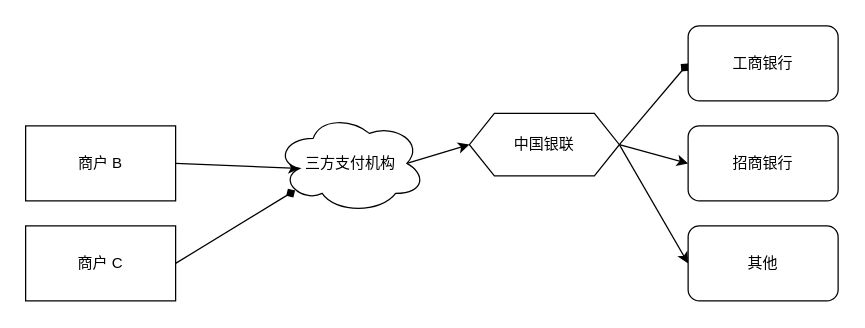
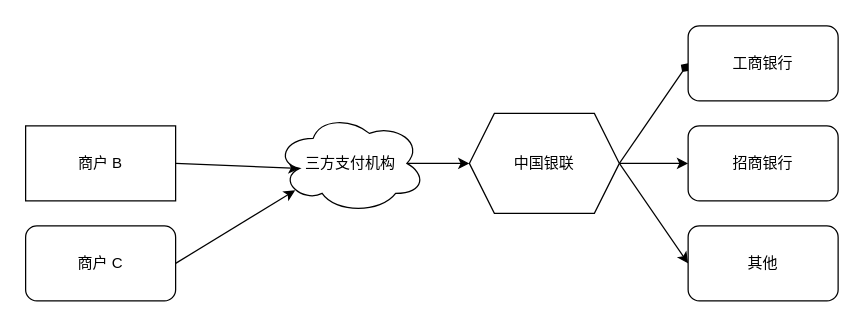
node "中国银联": size 150x63 -> 150x100
edge "商户 C" -> "三方支付机构": arrowhead diamond -> classic
node "商户 C": shape rectangle -> rounded rectangle
